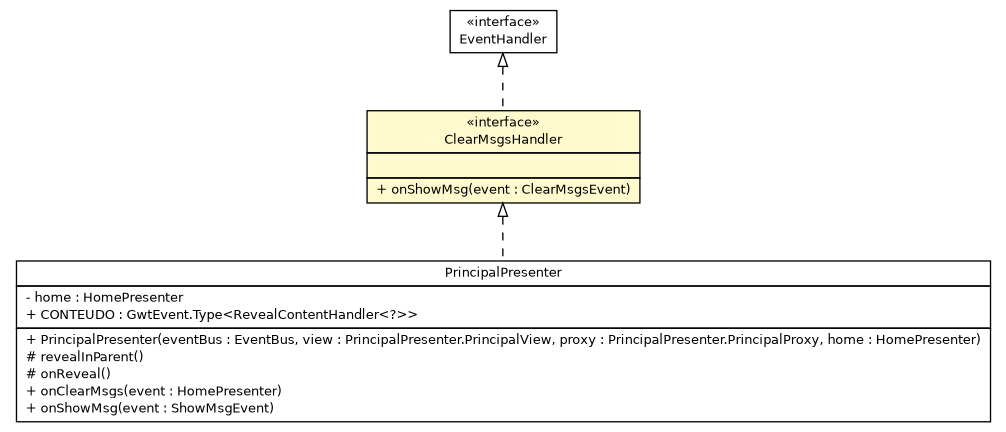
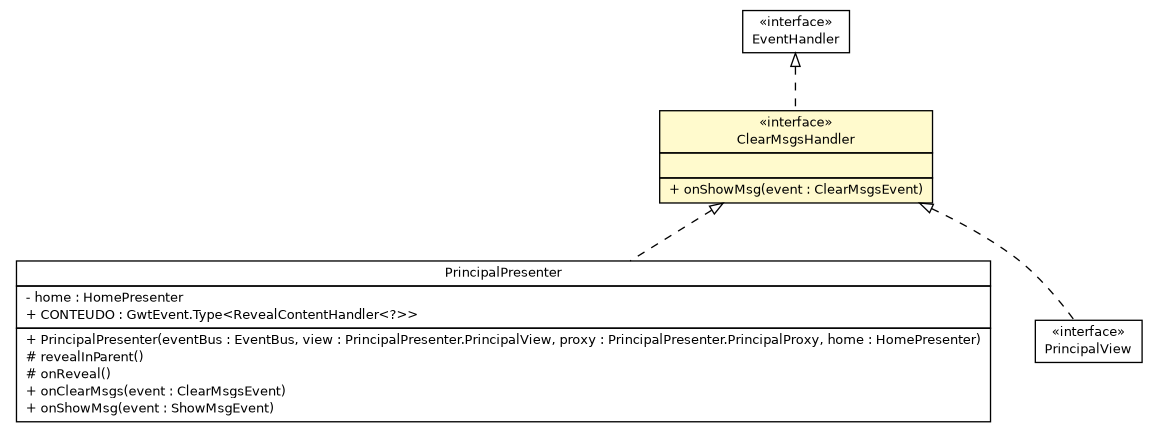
node "PrincipalView": added
node "PrincipalPresenter": text "+ onClearMsgs(event : HomePresenter)" -> "+ onClearMsgs(event : ClearMsgsEvent)"
